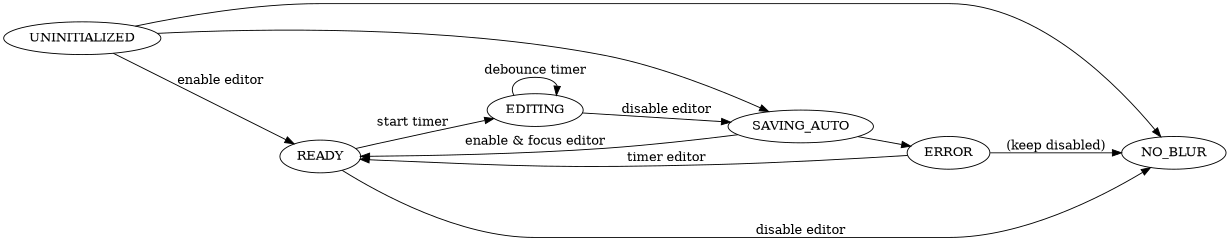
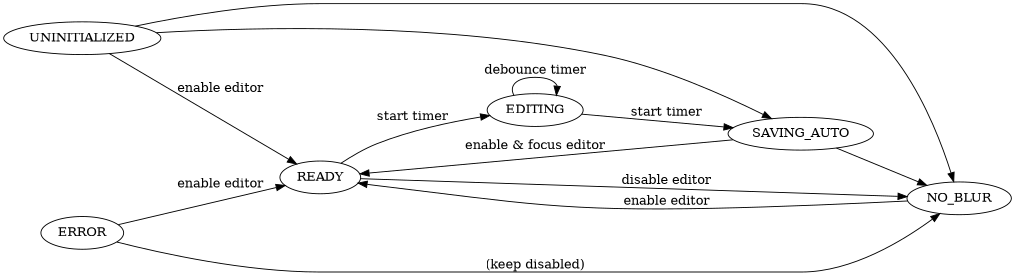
edge "EDITING" -> "SAVING_AUTO": label "disable editor" -> "start timer"
edge "SAVING_AUTO" -> "ERROR": now "SAVING_AUTO" -> "NO_BLUR"
edge "ERROR" -> "READY": label "timer editor" -> "enable editor"
edge "NO_BLUR" -> "READY": added, label "enable editor"
